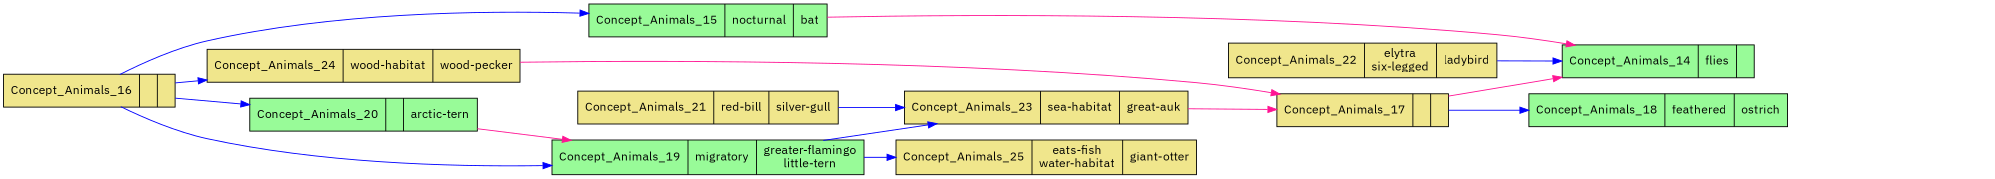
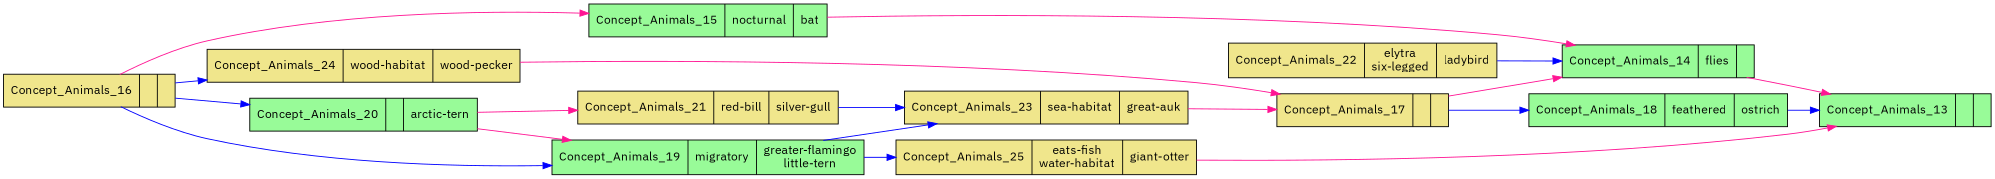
edge "Concept_Animals_16" -> "Concept_Animals_15": color blue -> deeppink
node "Concept_Animals_13": added
edge "Concept_Animals_20" -> "Concept_Animals_21": added
